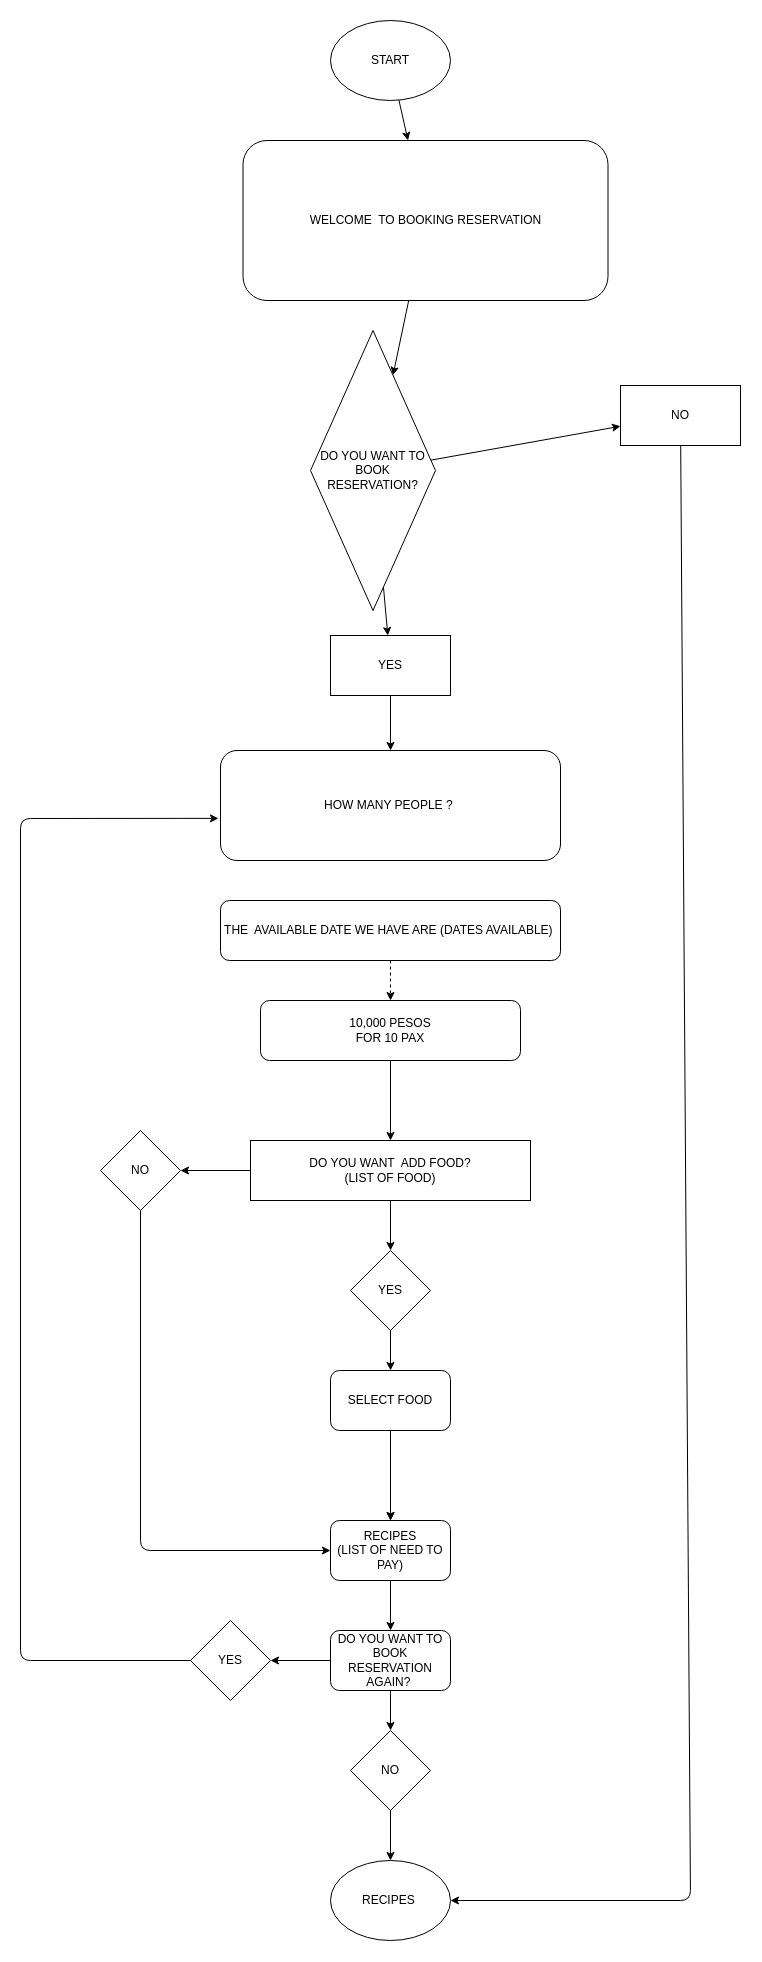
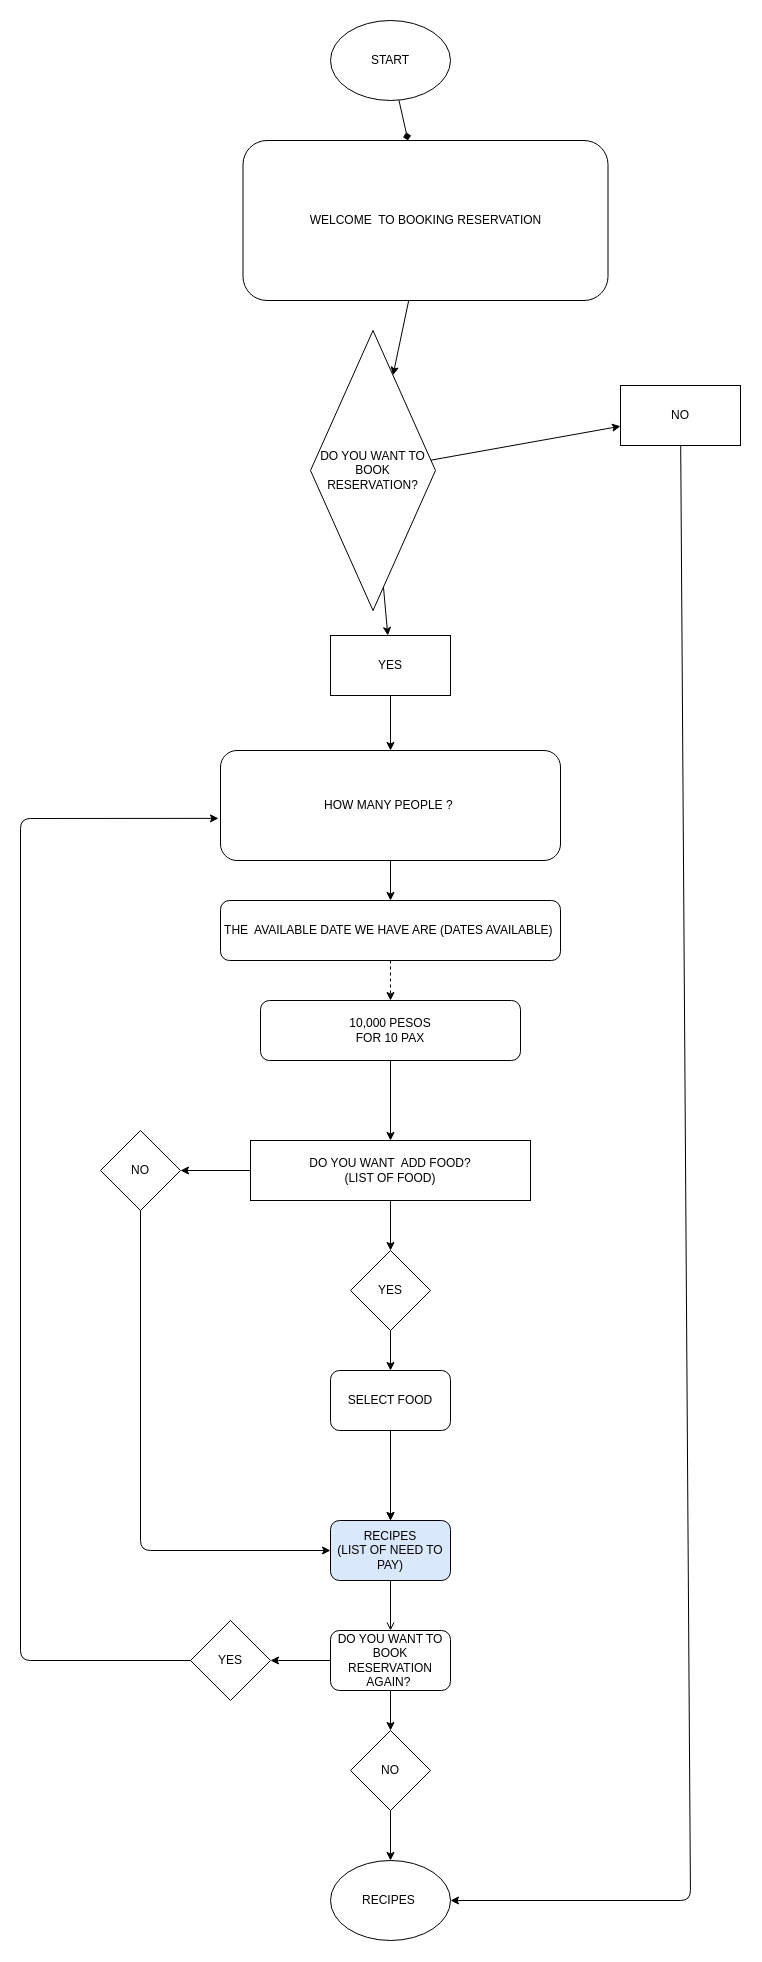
edge "START" -> "WELCOME TO BOOKING RESERVATION": arrowhead classic -> diamond
edge "HOW MANY PEOPLE ?" -> "THE AVAILABLE DATE WE HAVE ARE (DATES AVAILABLE)": added
node "RECIPES (LIST OF NEED TO PAY)": fillcolor #ffffff -> #dae8fc
edge "RECIPES (LIST OF NEED TO PAY)" -> "DO YOU WANT TO BOOK RESERVATION AGAIN?": arrowhead classic -> open
